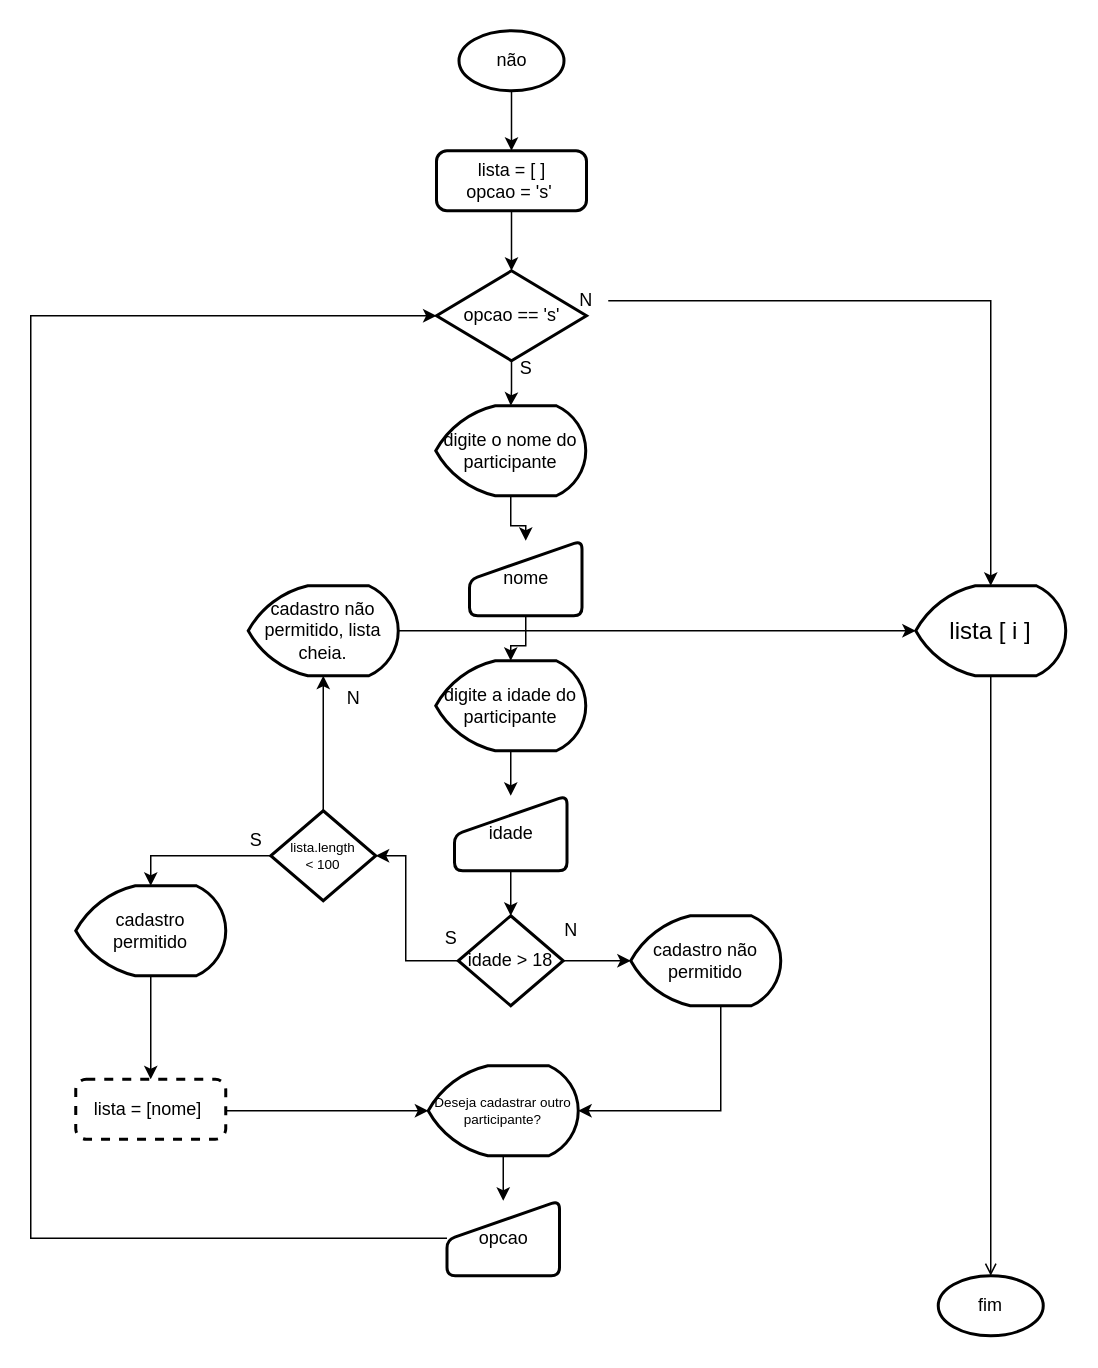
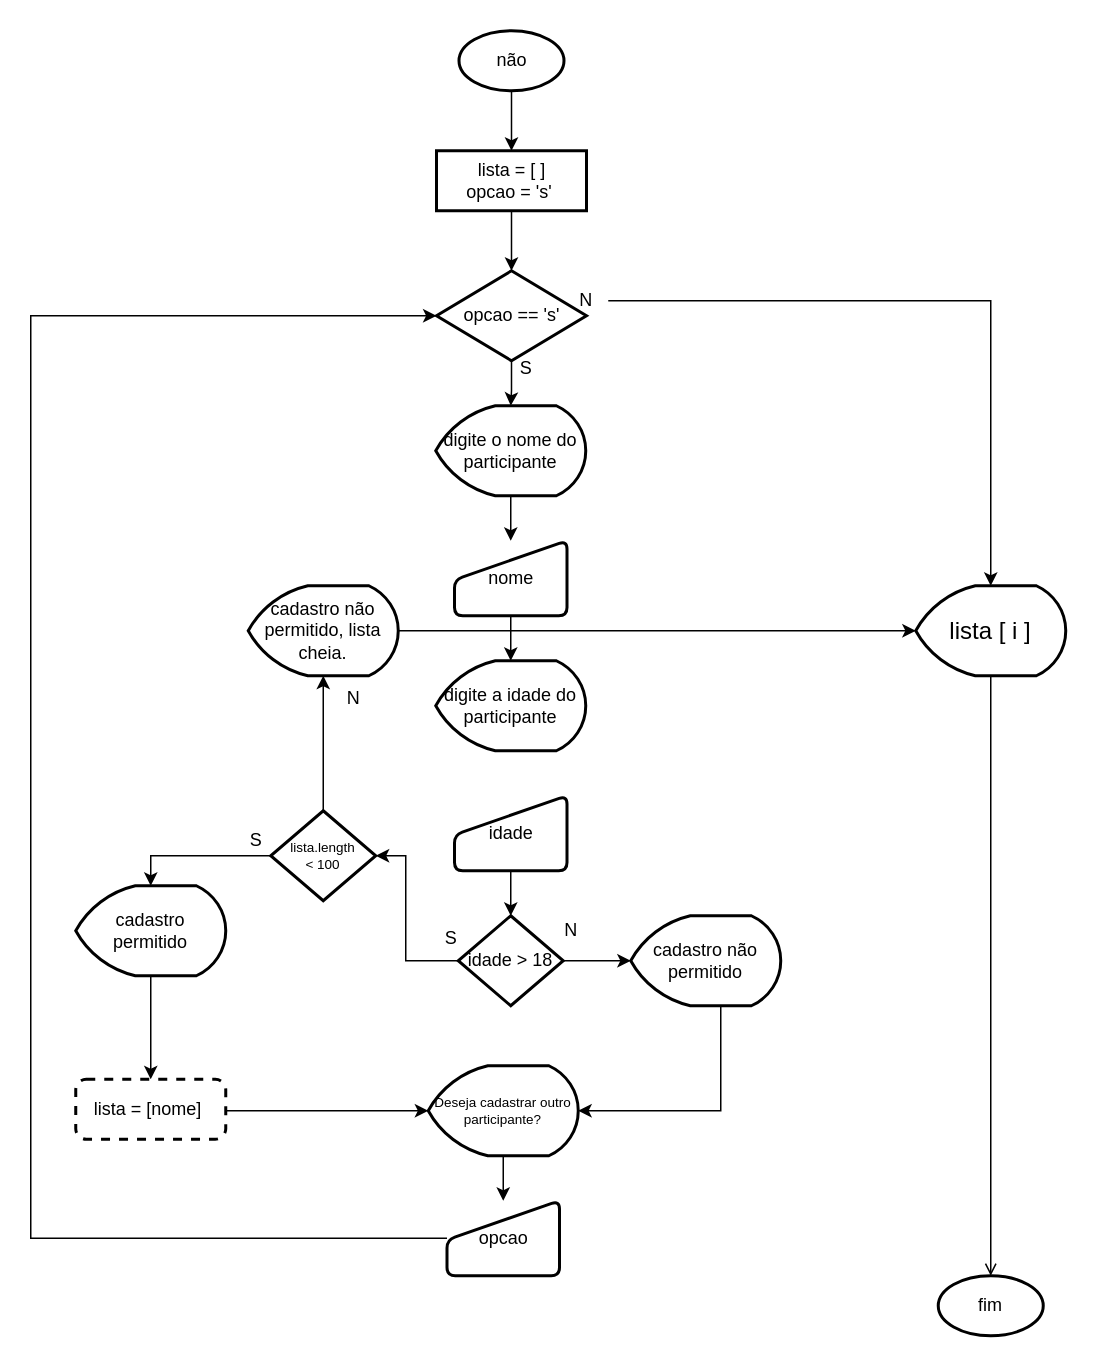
node "lista = [ ] opcao = 's'": shape rounded rectangle -> rectangle
node "nome": moved (526, 578) -> (511, 578)
edge "digite a idade do participante" -> "idade": removed
